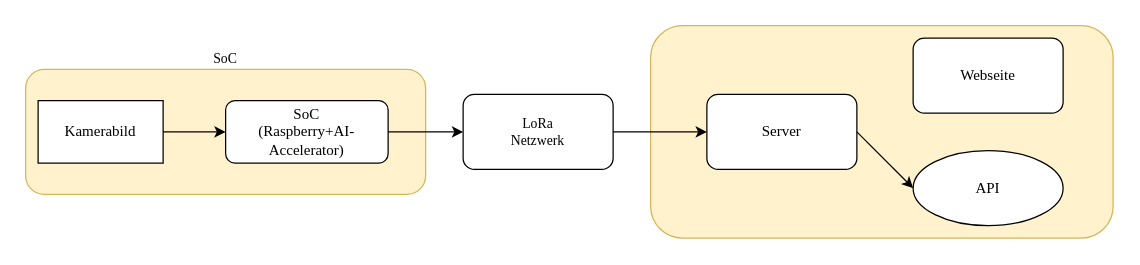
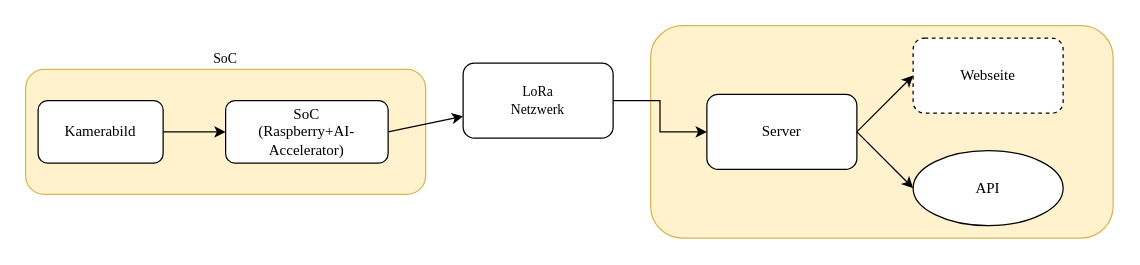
node "Webseite": style solid -> dashed
edge "Server" -> "Webseite": added
node "Kamerabild": shape rectangle -> rounded rectangle
node "LoRa Netzwerk": moved (538, 132) -> (538, 101)
